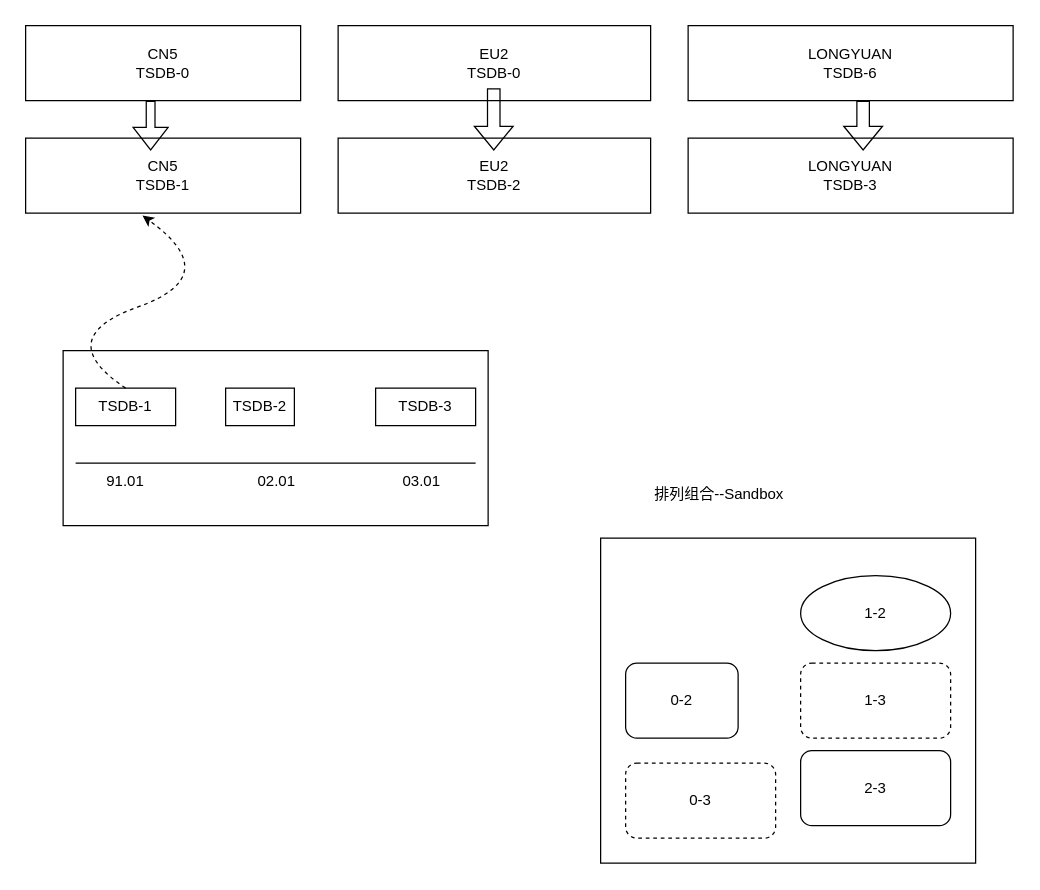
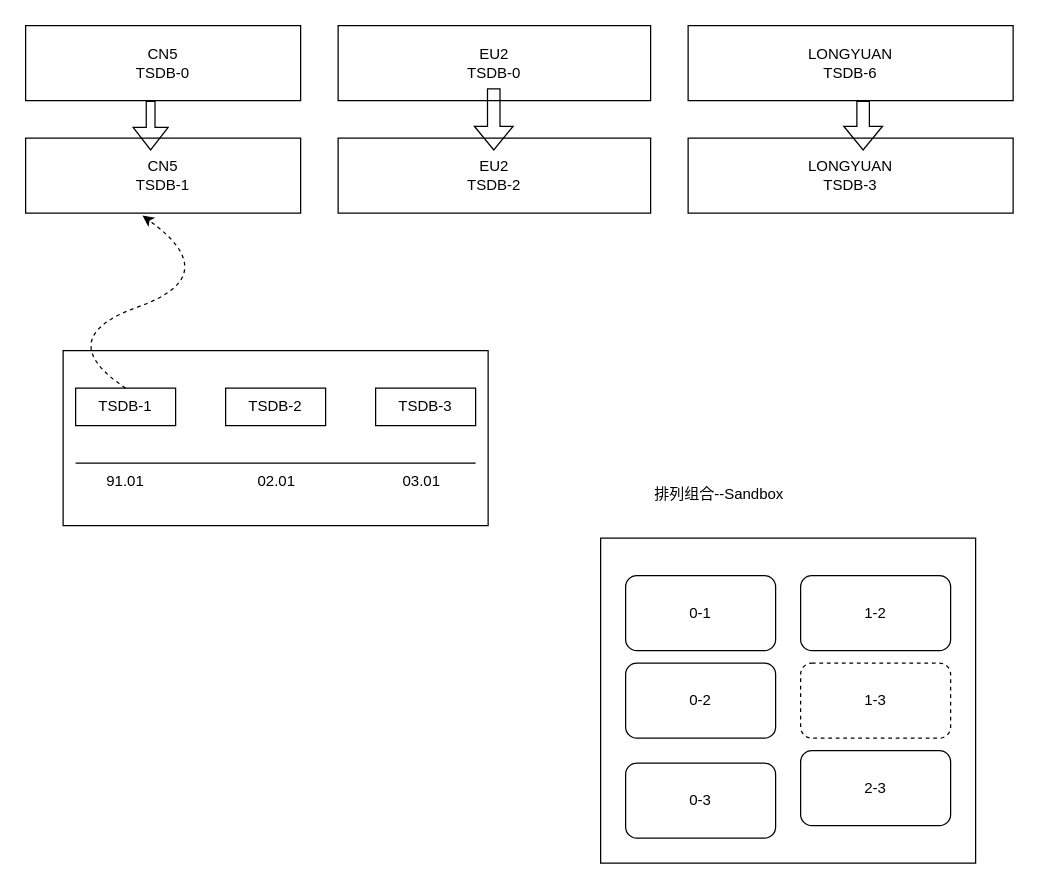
node "TSDB-2": size 69x38 -> 100x38
node "0-1": added
node "1-2": shape ellipse -> rounded rectangle
node "0-2": size 113x75 -> 150x75
node "0-3": style dashed -> solid
